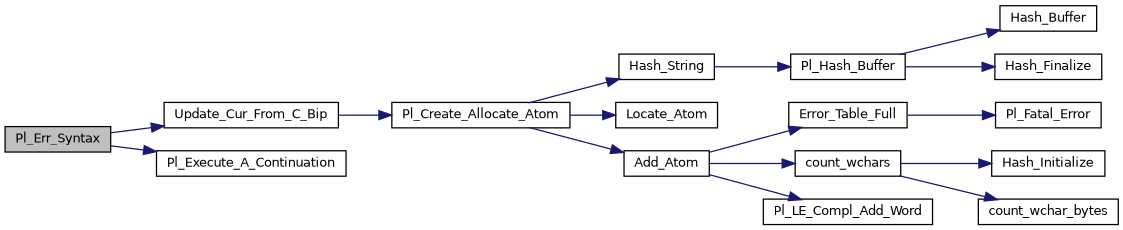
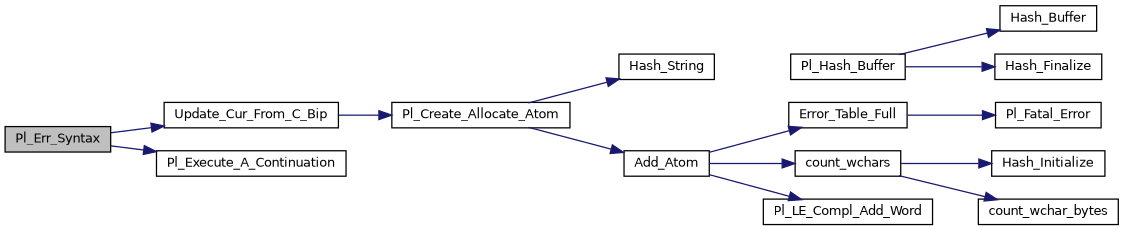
edge "Hash_String" -> "Pl_Hash_Buffer": removed
node "Locate_Atom": removed
